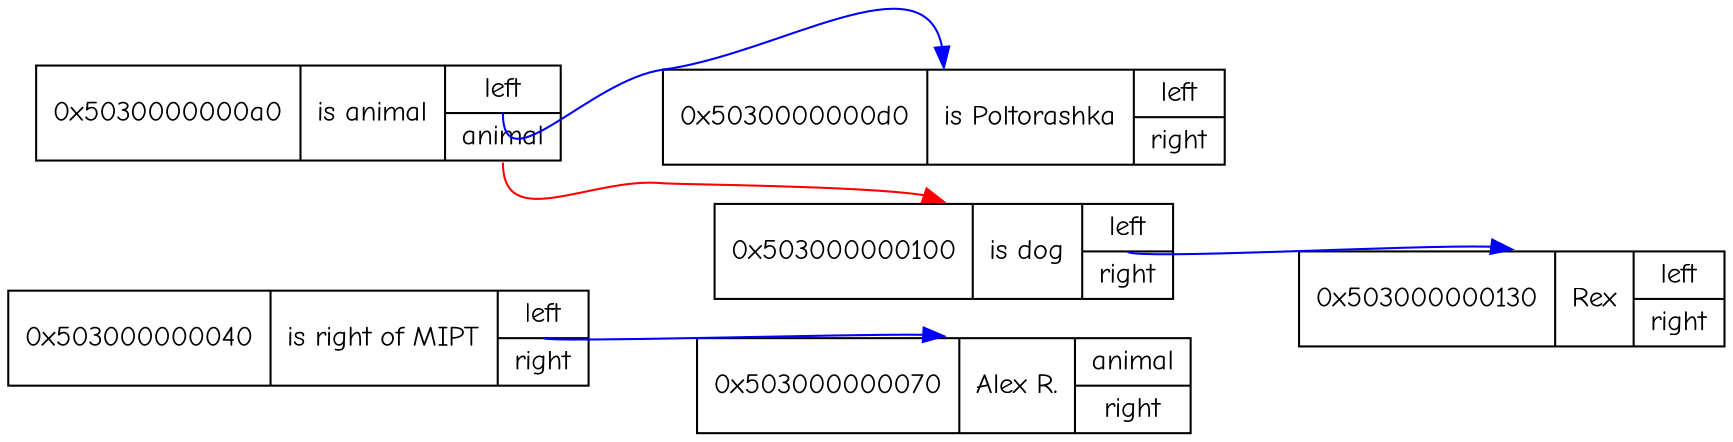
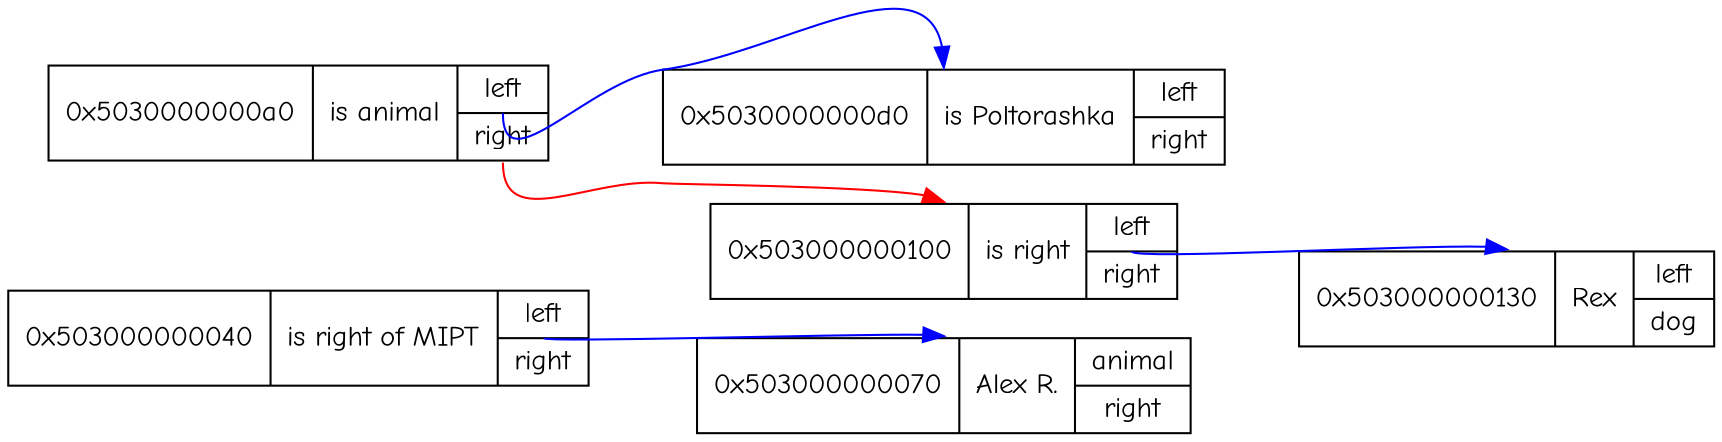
node "0x5030000000a0": text "animal" -> "right"
node "0x503000000100": text "is dog" -> "is right"
node "0x503000000130": text "right" -> "dog"
